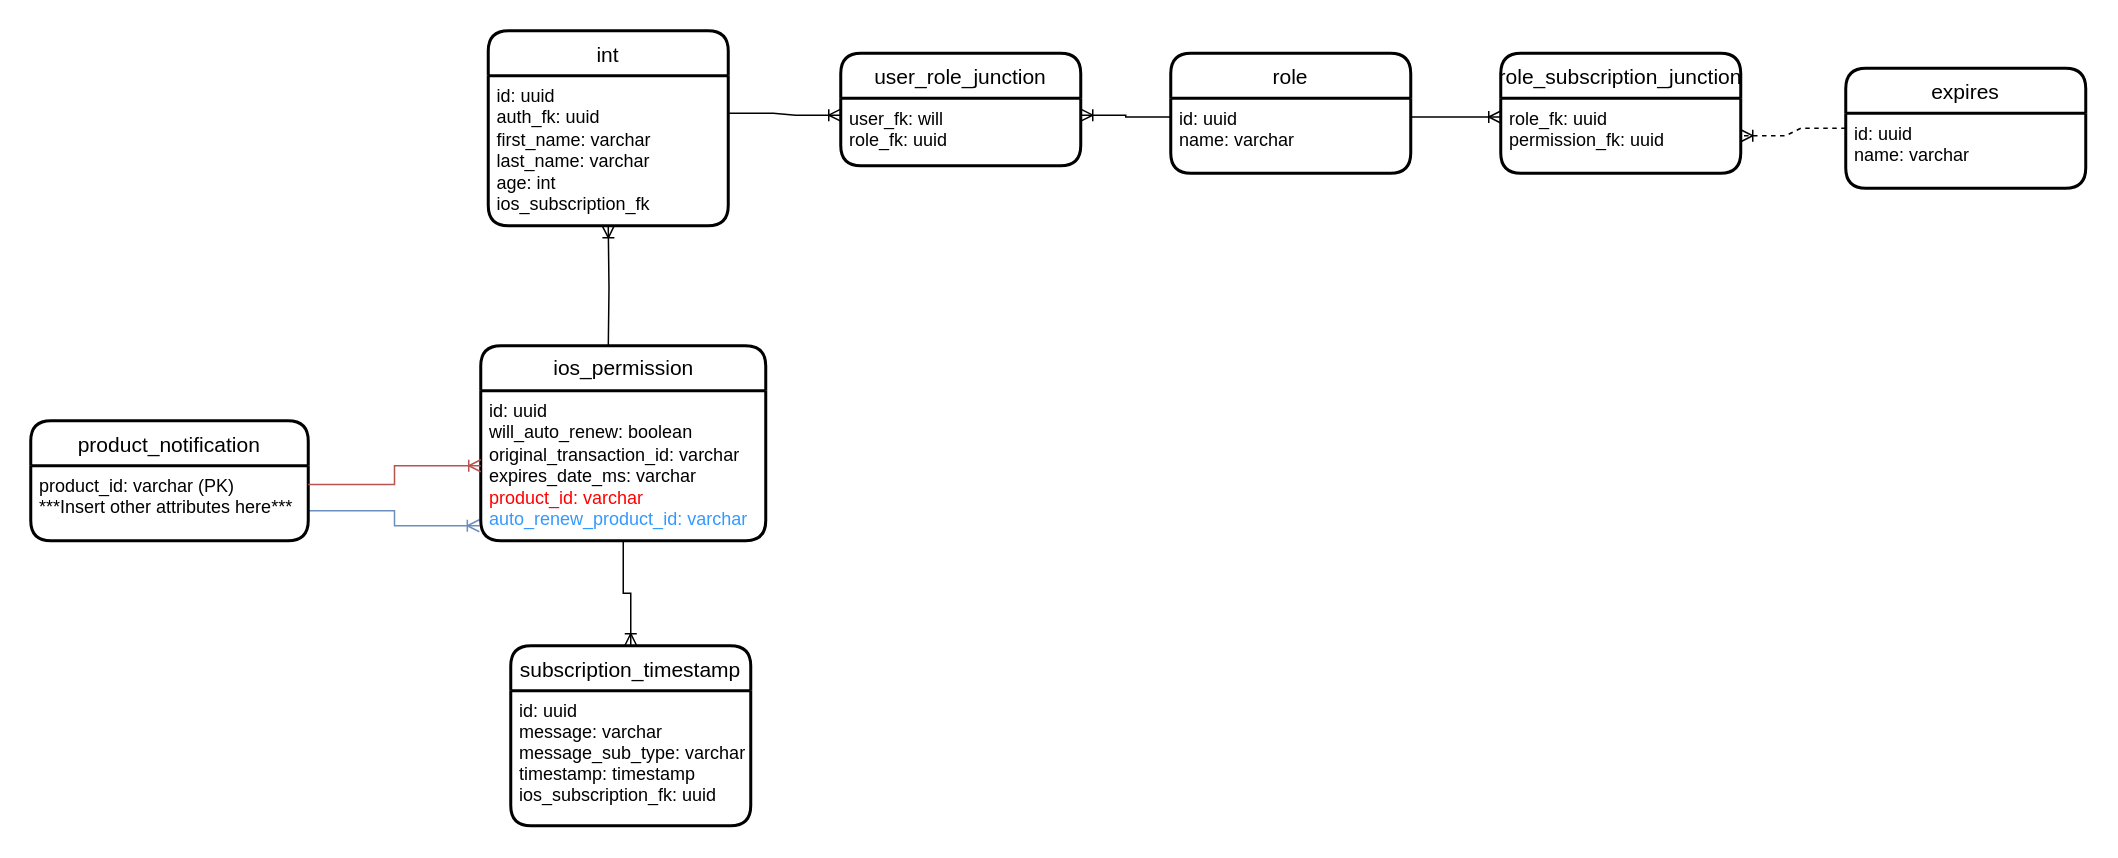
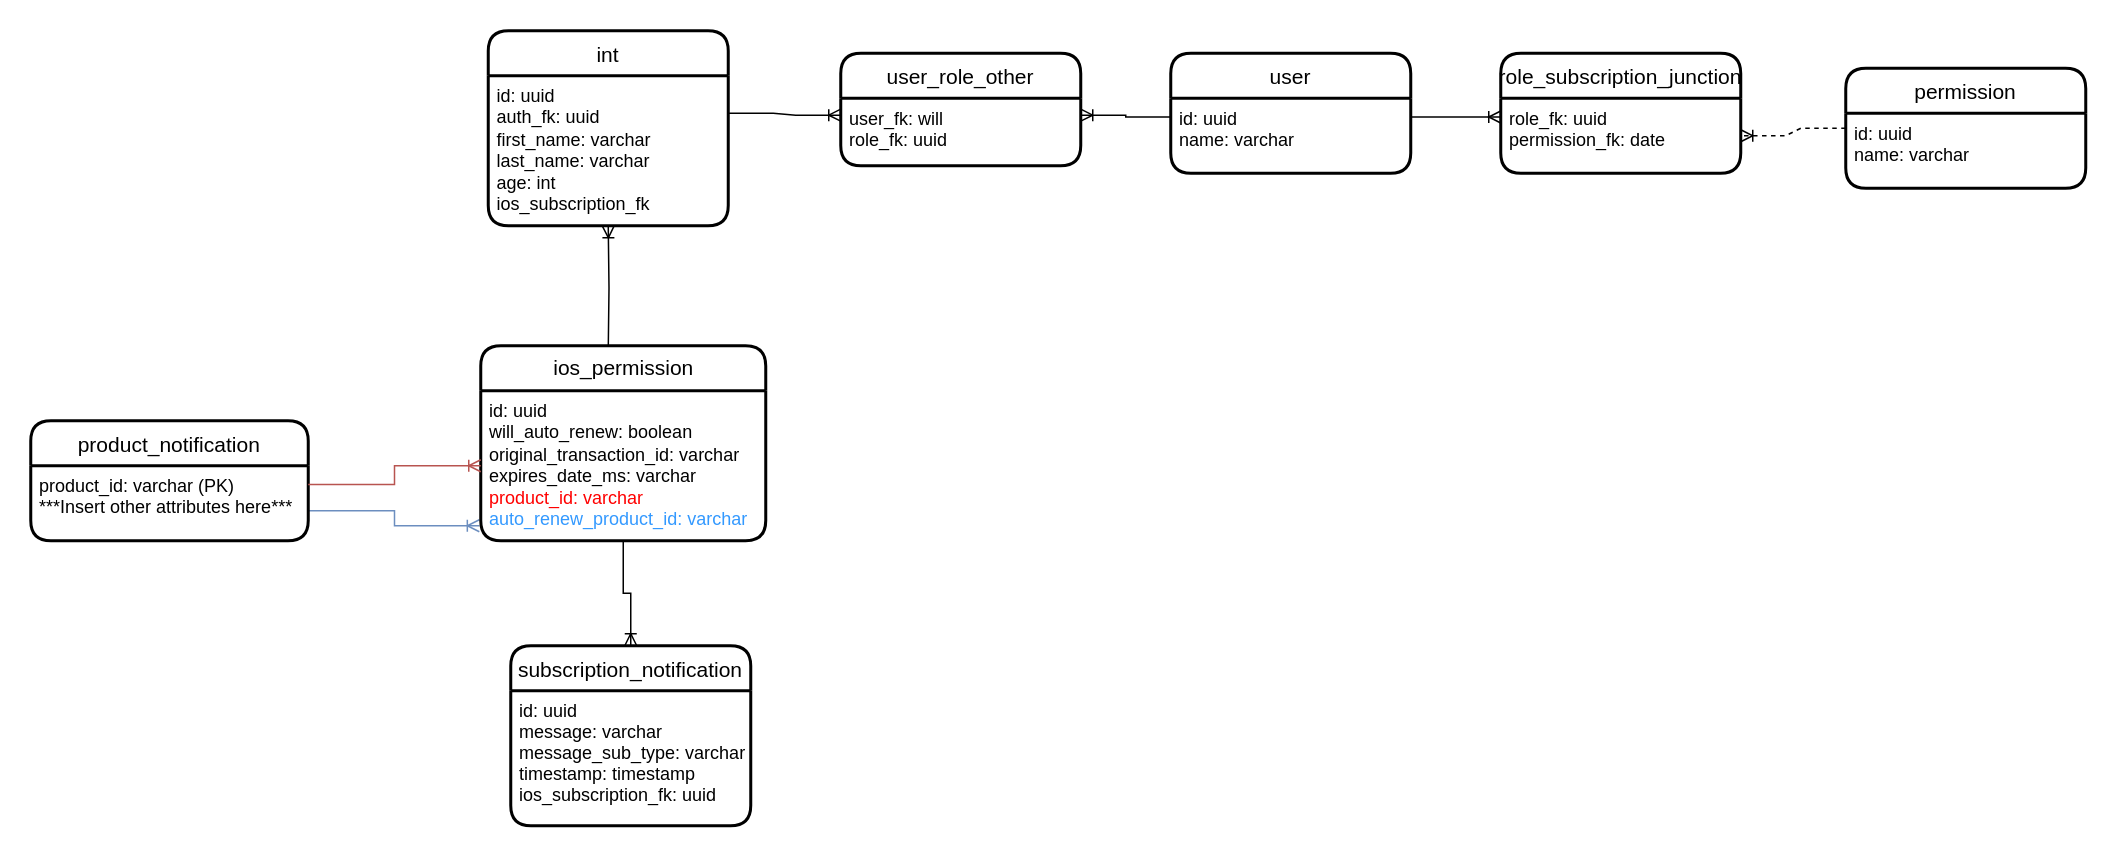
node "user_role_junction": label "user_role_junction" -> "user_role_other"
node "role": label "role" -> "user"
node "expires": label "expires" -> "permission"
node "role_fk: uuid permission_fk: uuid": label "role_fk: uuid permission_fk: uuid" -> "role_fk: uuid permission_fk: date"
node "subscription_timestamp": label "subscription_timestamp" -> "subscription_notification"
